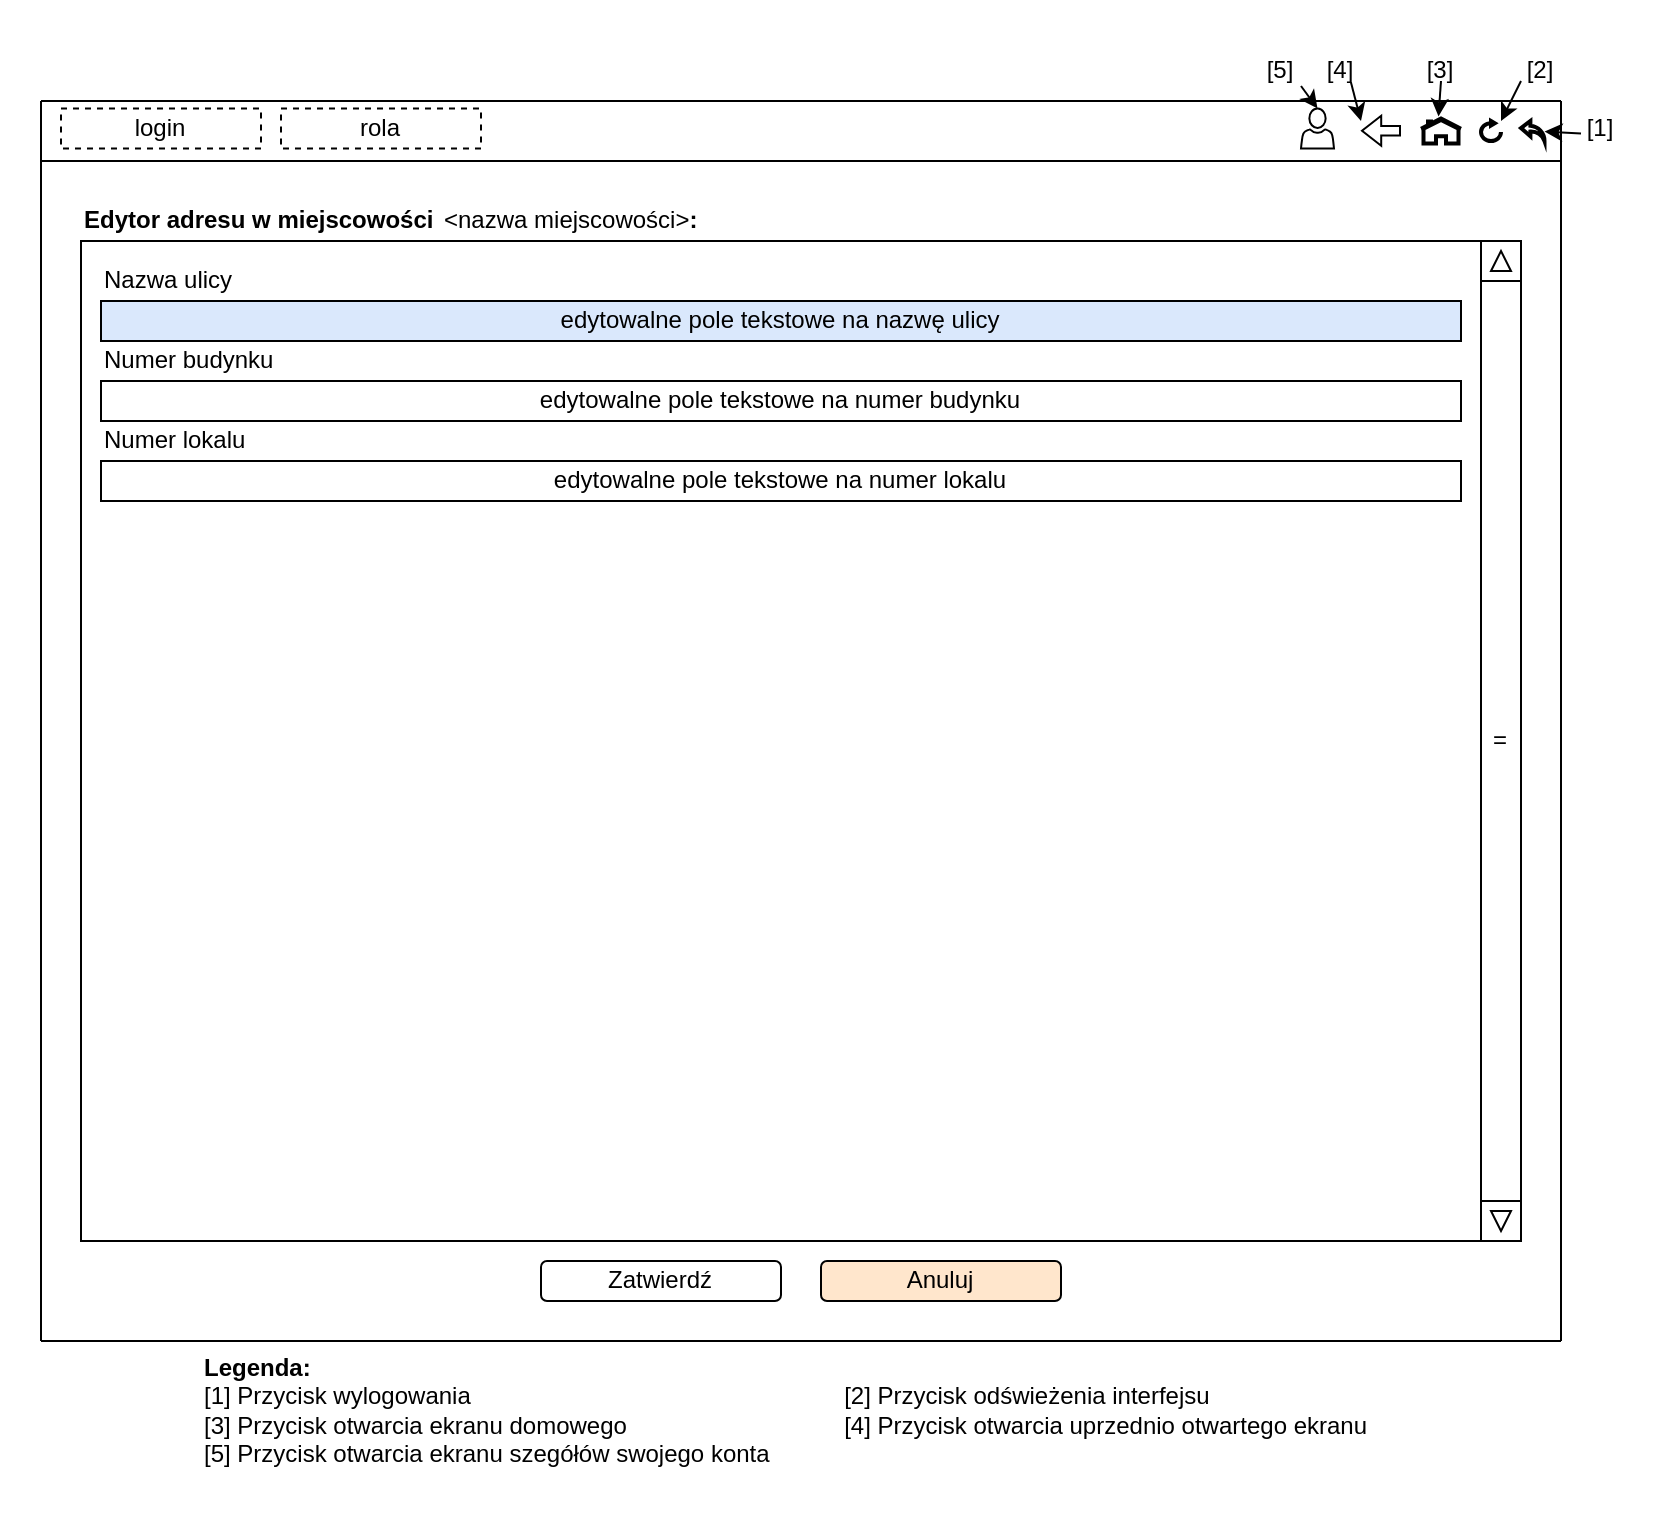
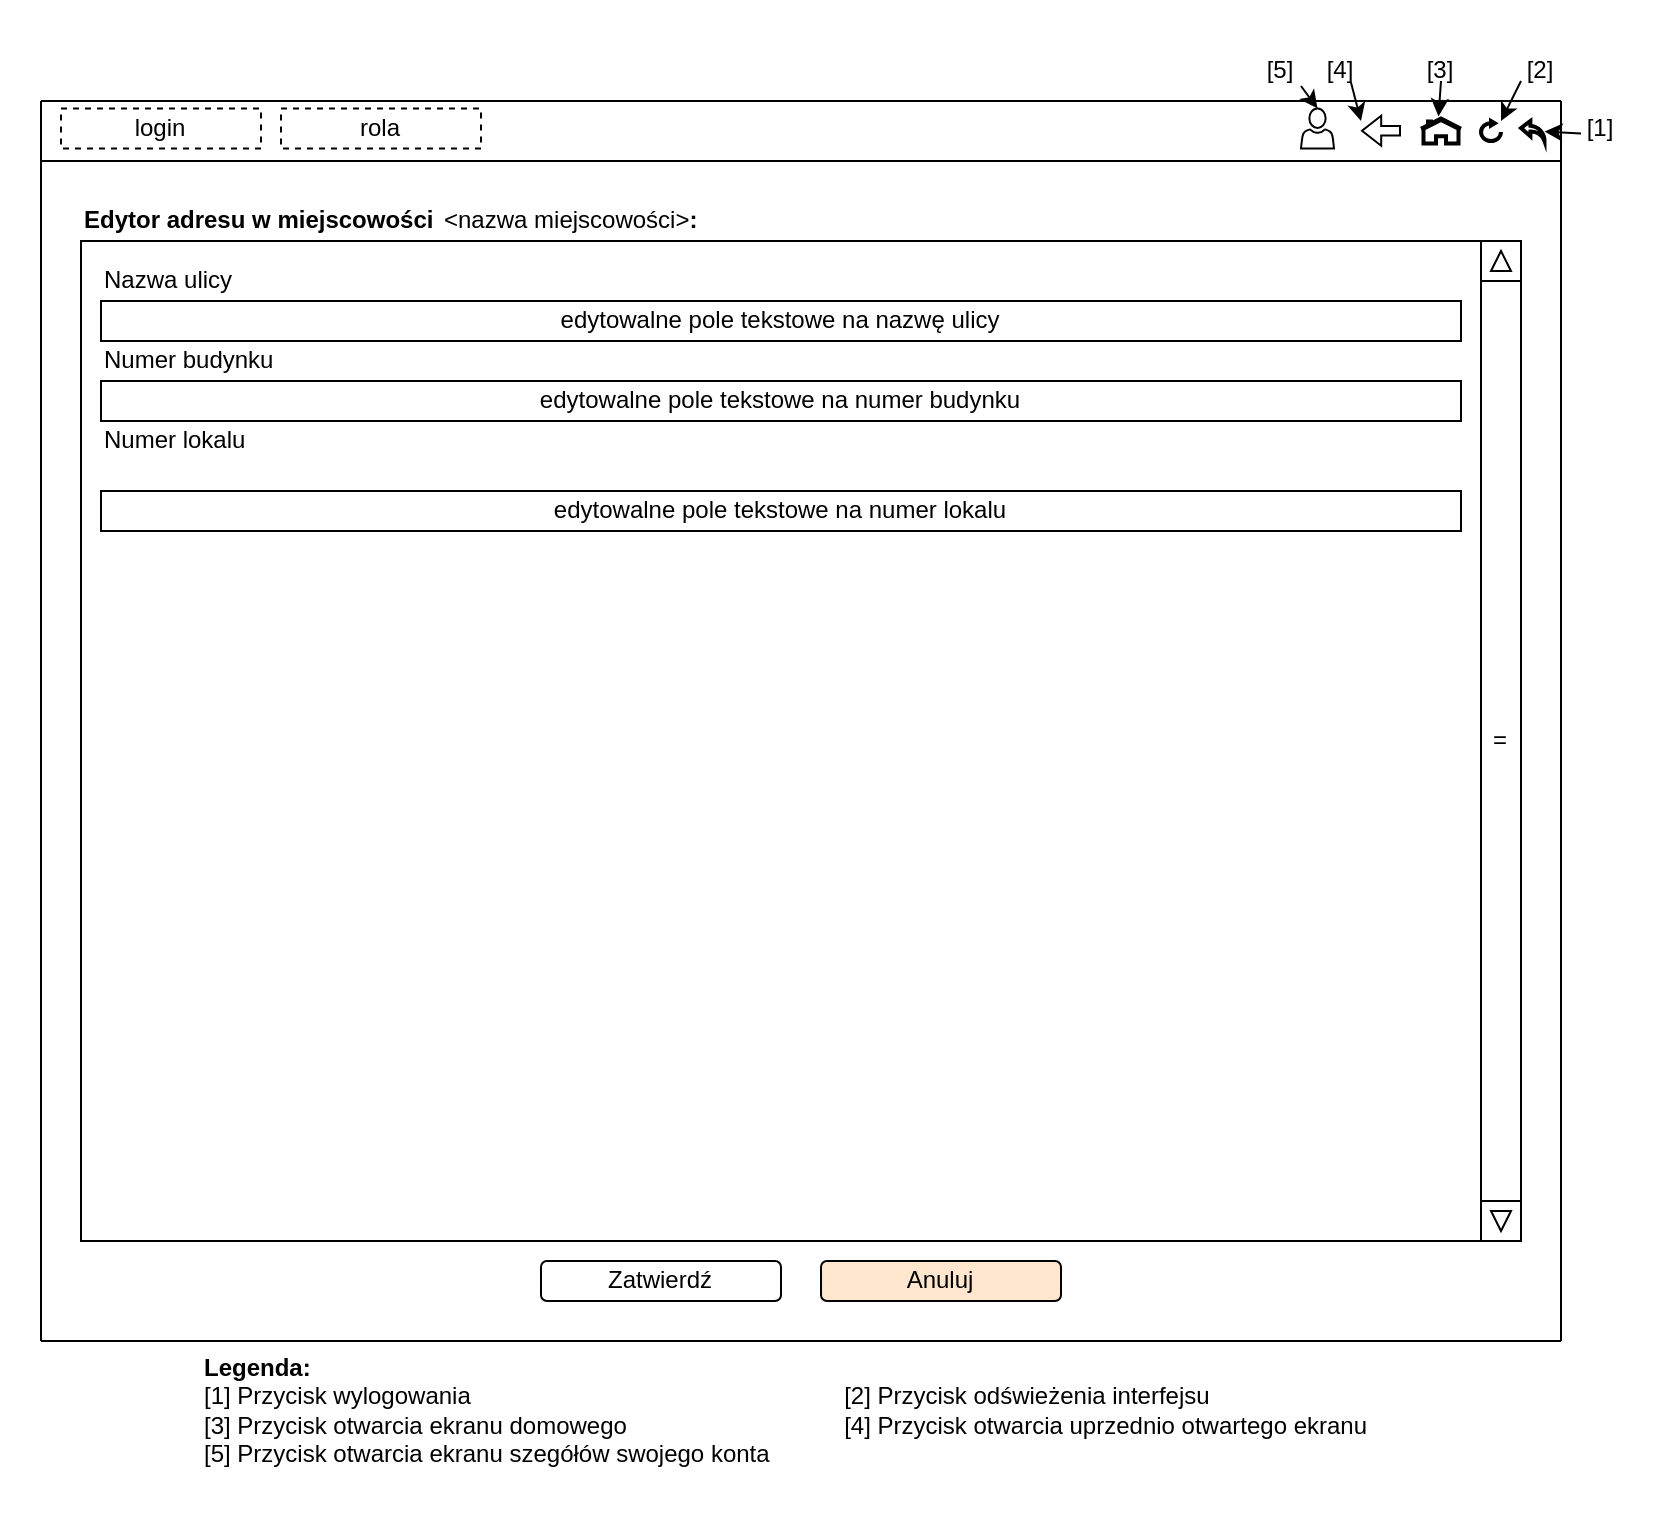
node "edytowalne pole tekstowe na nazwę ulicy": fillcolor #dae8fc -> #ffffff
node "edytowalne pole tekstowe na numer lokalu": moved (781, 481) -> (781, 511)
